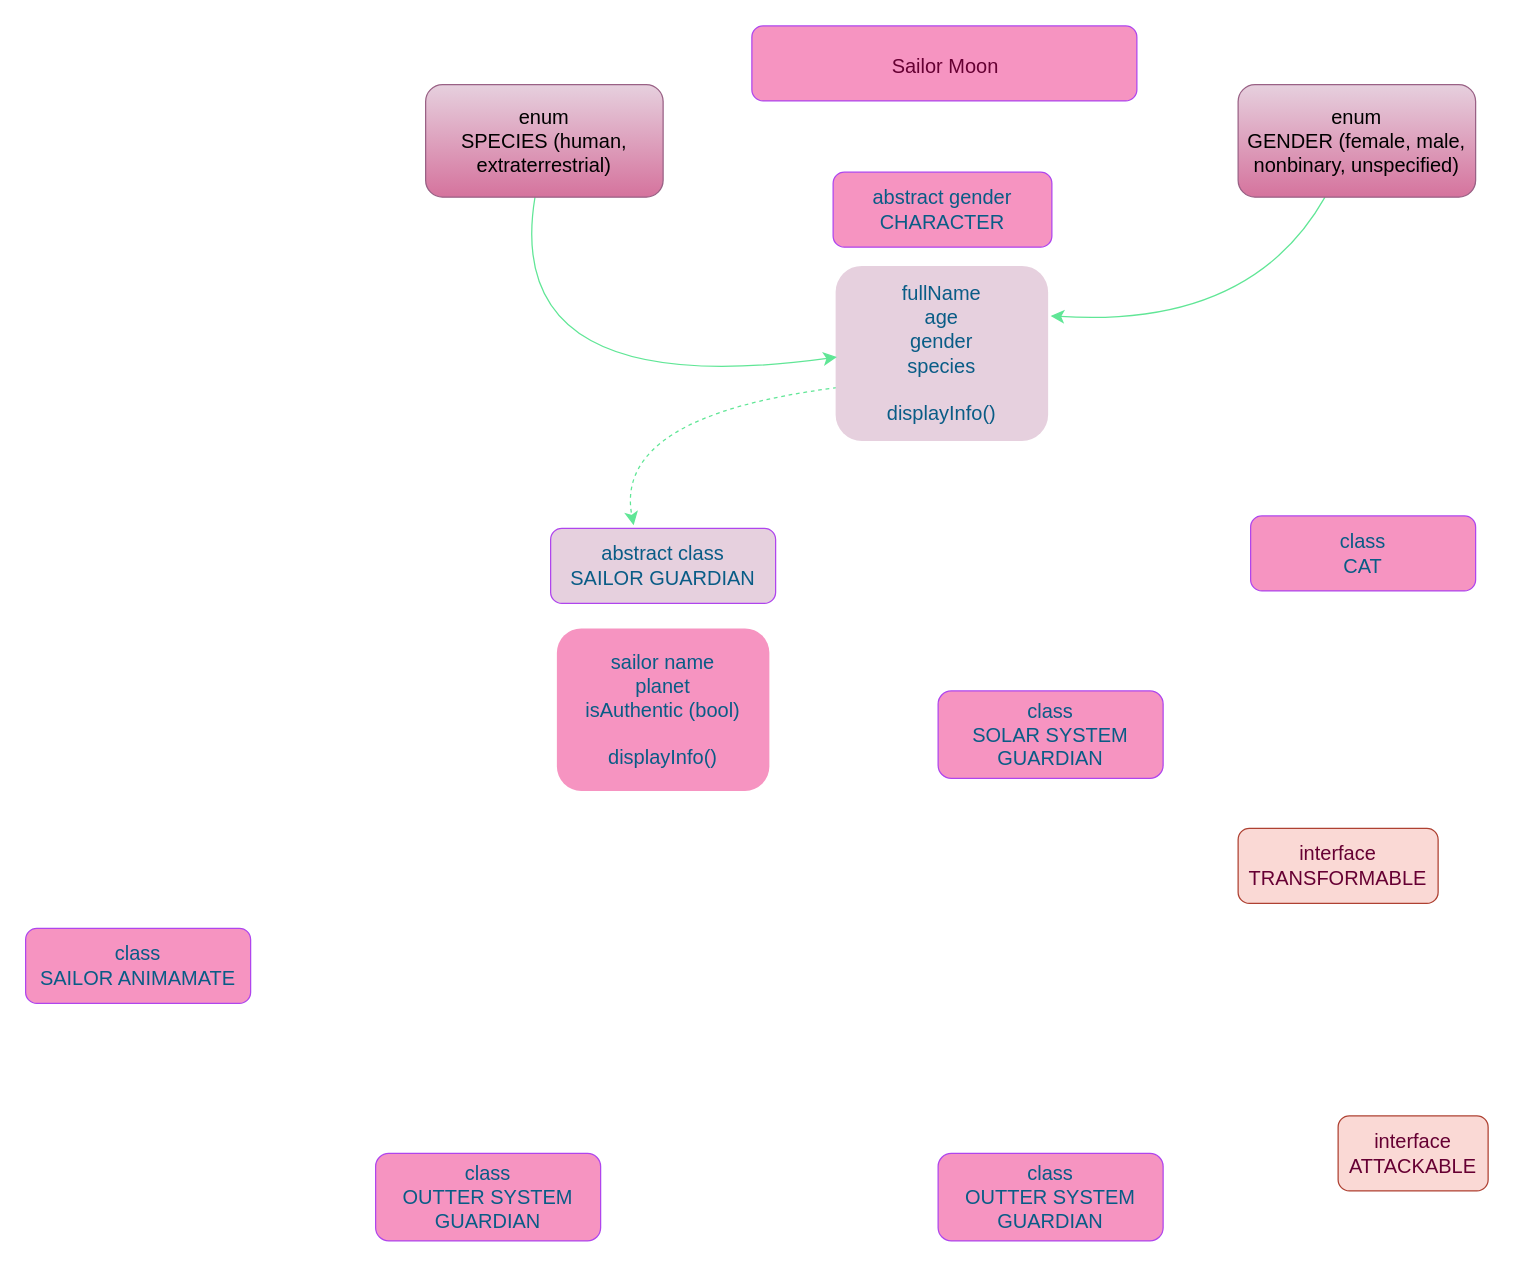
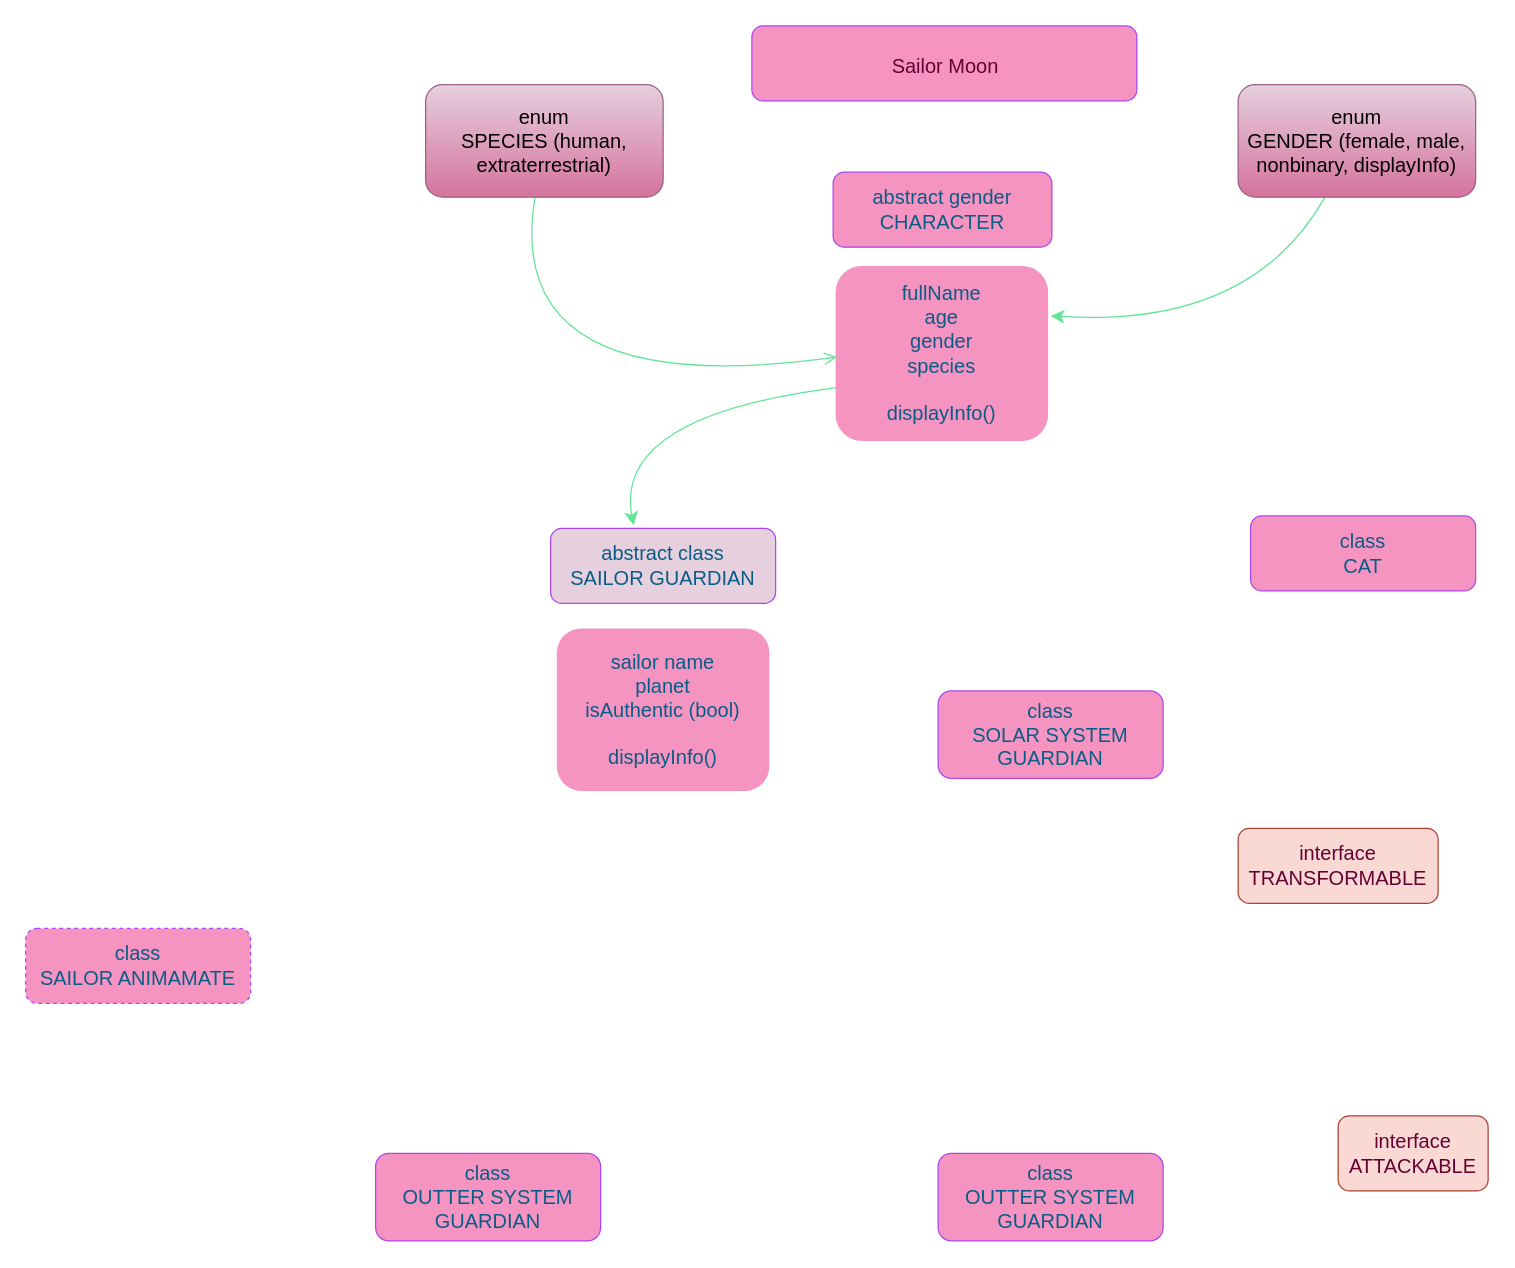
node "enum GENDER (female, male, nonbinary, unspecified)": label "enum GENDER (female, male, nonbinary, unspecified)" -> "enum GENDER (female, male, nonbinary, displayInfo)"
node "fullName age gender species displayInfo()": fillcolor #e6d0de -> #f694c1
edge "enum SPECIES (human, extraterrestrial)" -> "fullName age gender species displayInfo()": arrowhead classic -> open
edge "fullName age gender species displayInfo()" -> "abstract class SAILOR GUARDIAN": style dashed -> solid
node "class SAILOR ANIMAMATE": style solid -> dashed
